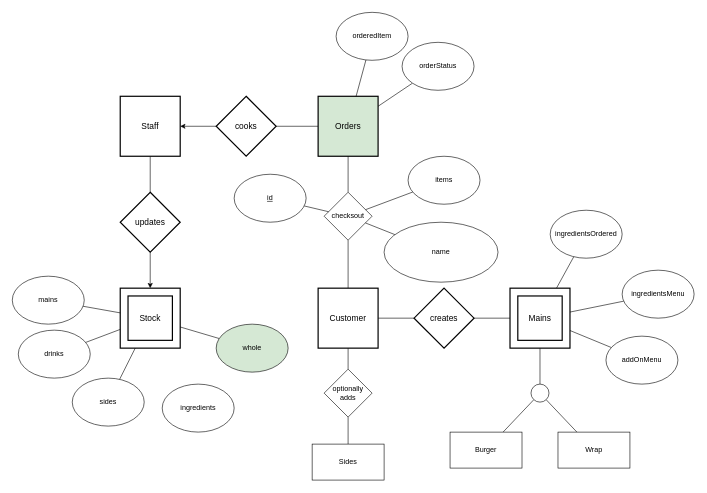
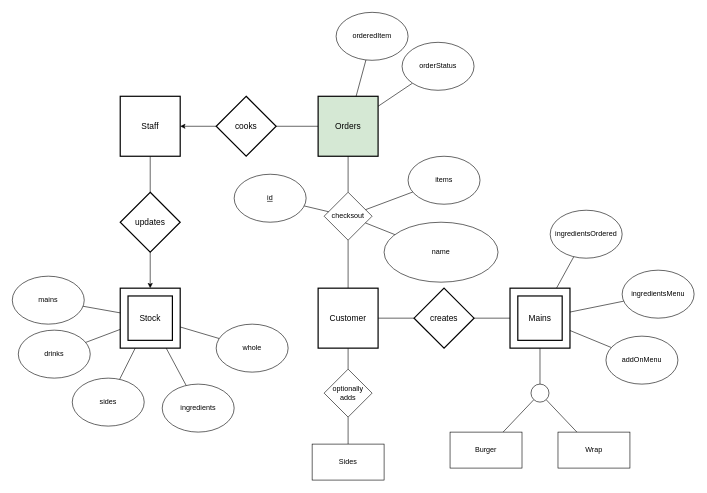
node "whole": fillcolor #d5e8d4 -> #ffffff
edge "Stock" -- "ingredients": added
